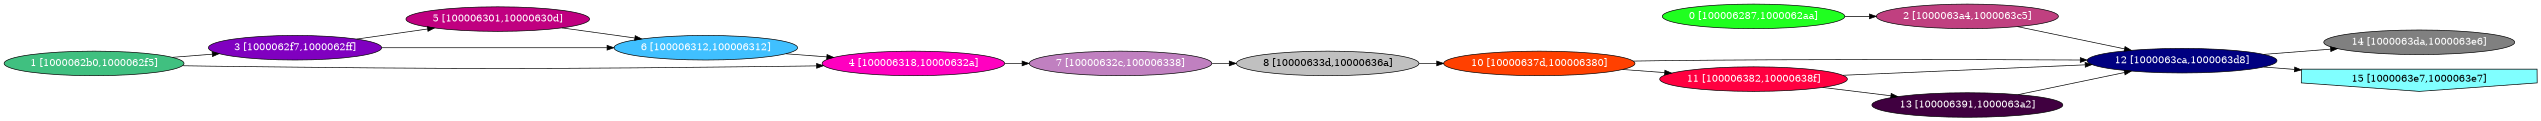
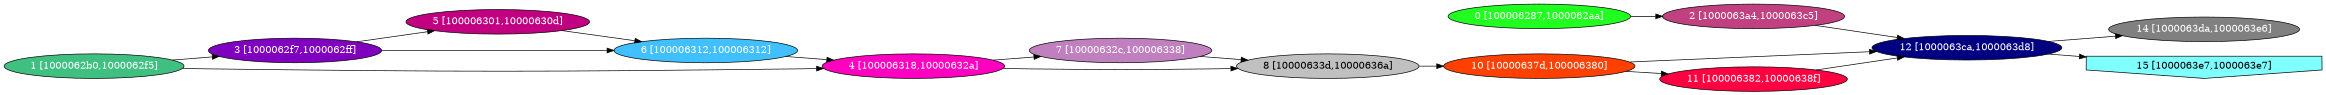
edge "4 [100006318,10000632a]" -> "8 [10000633d,10000636a]": added
node "13 [100006391,1000063a2]": removed
